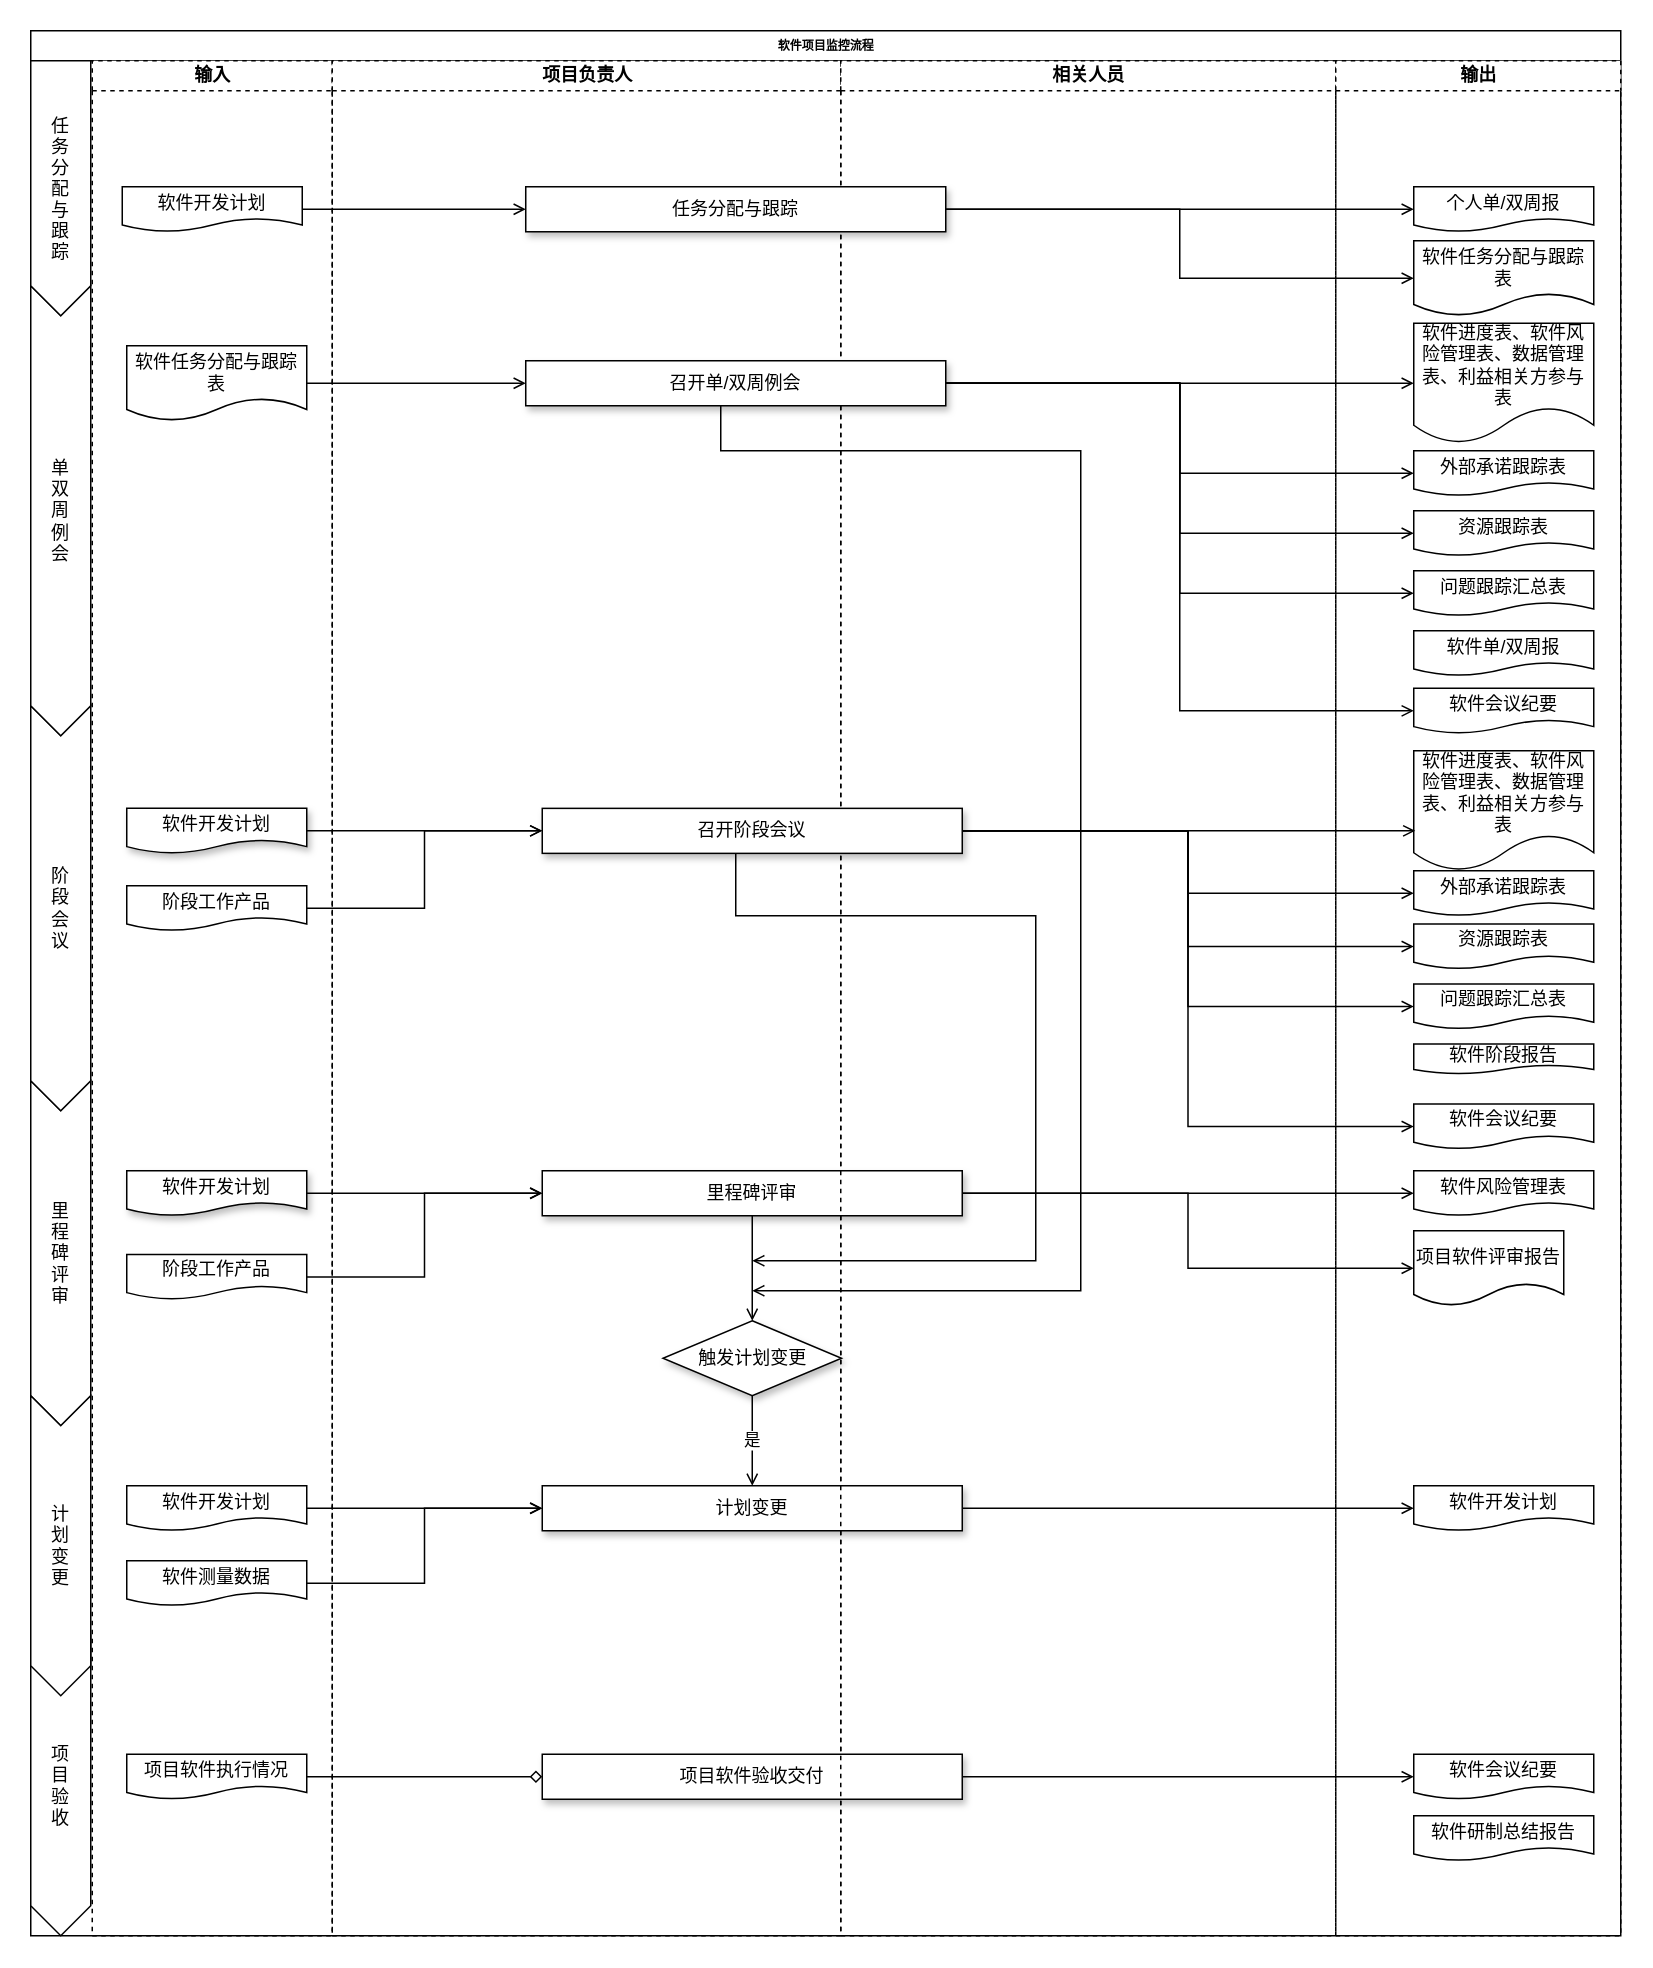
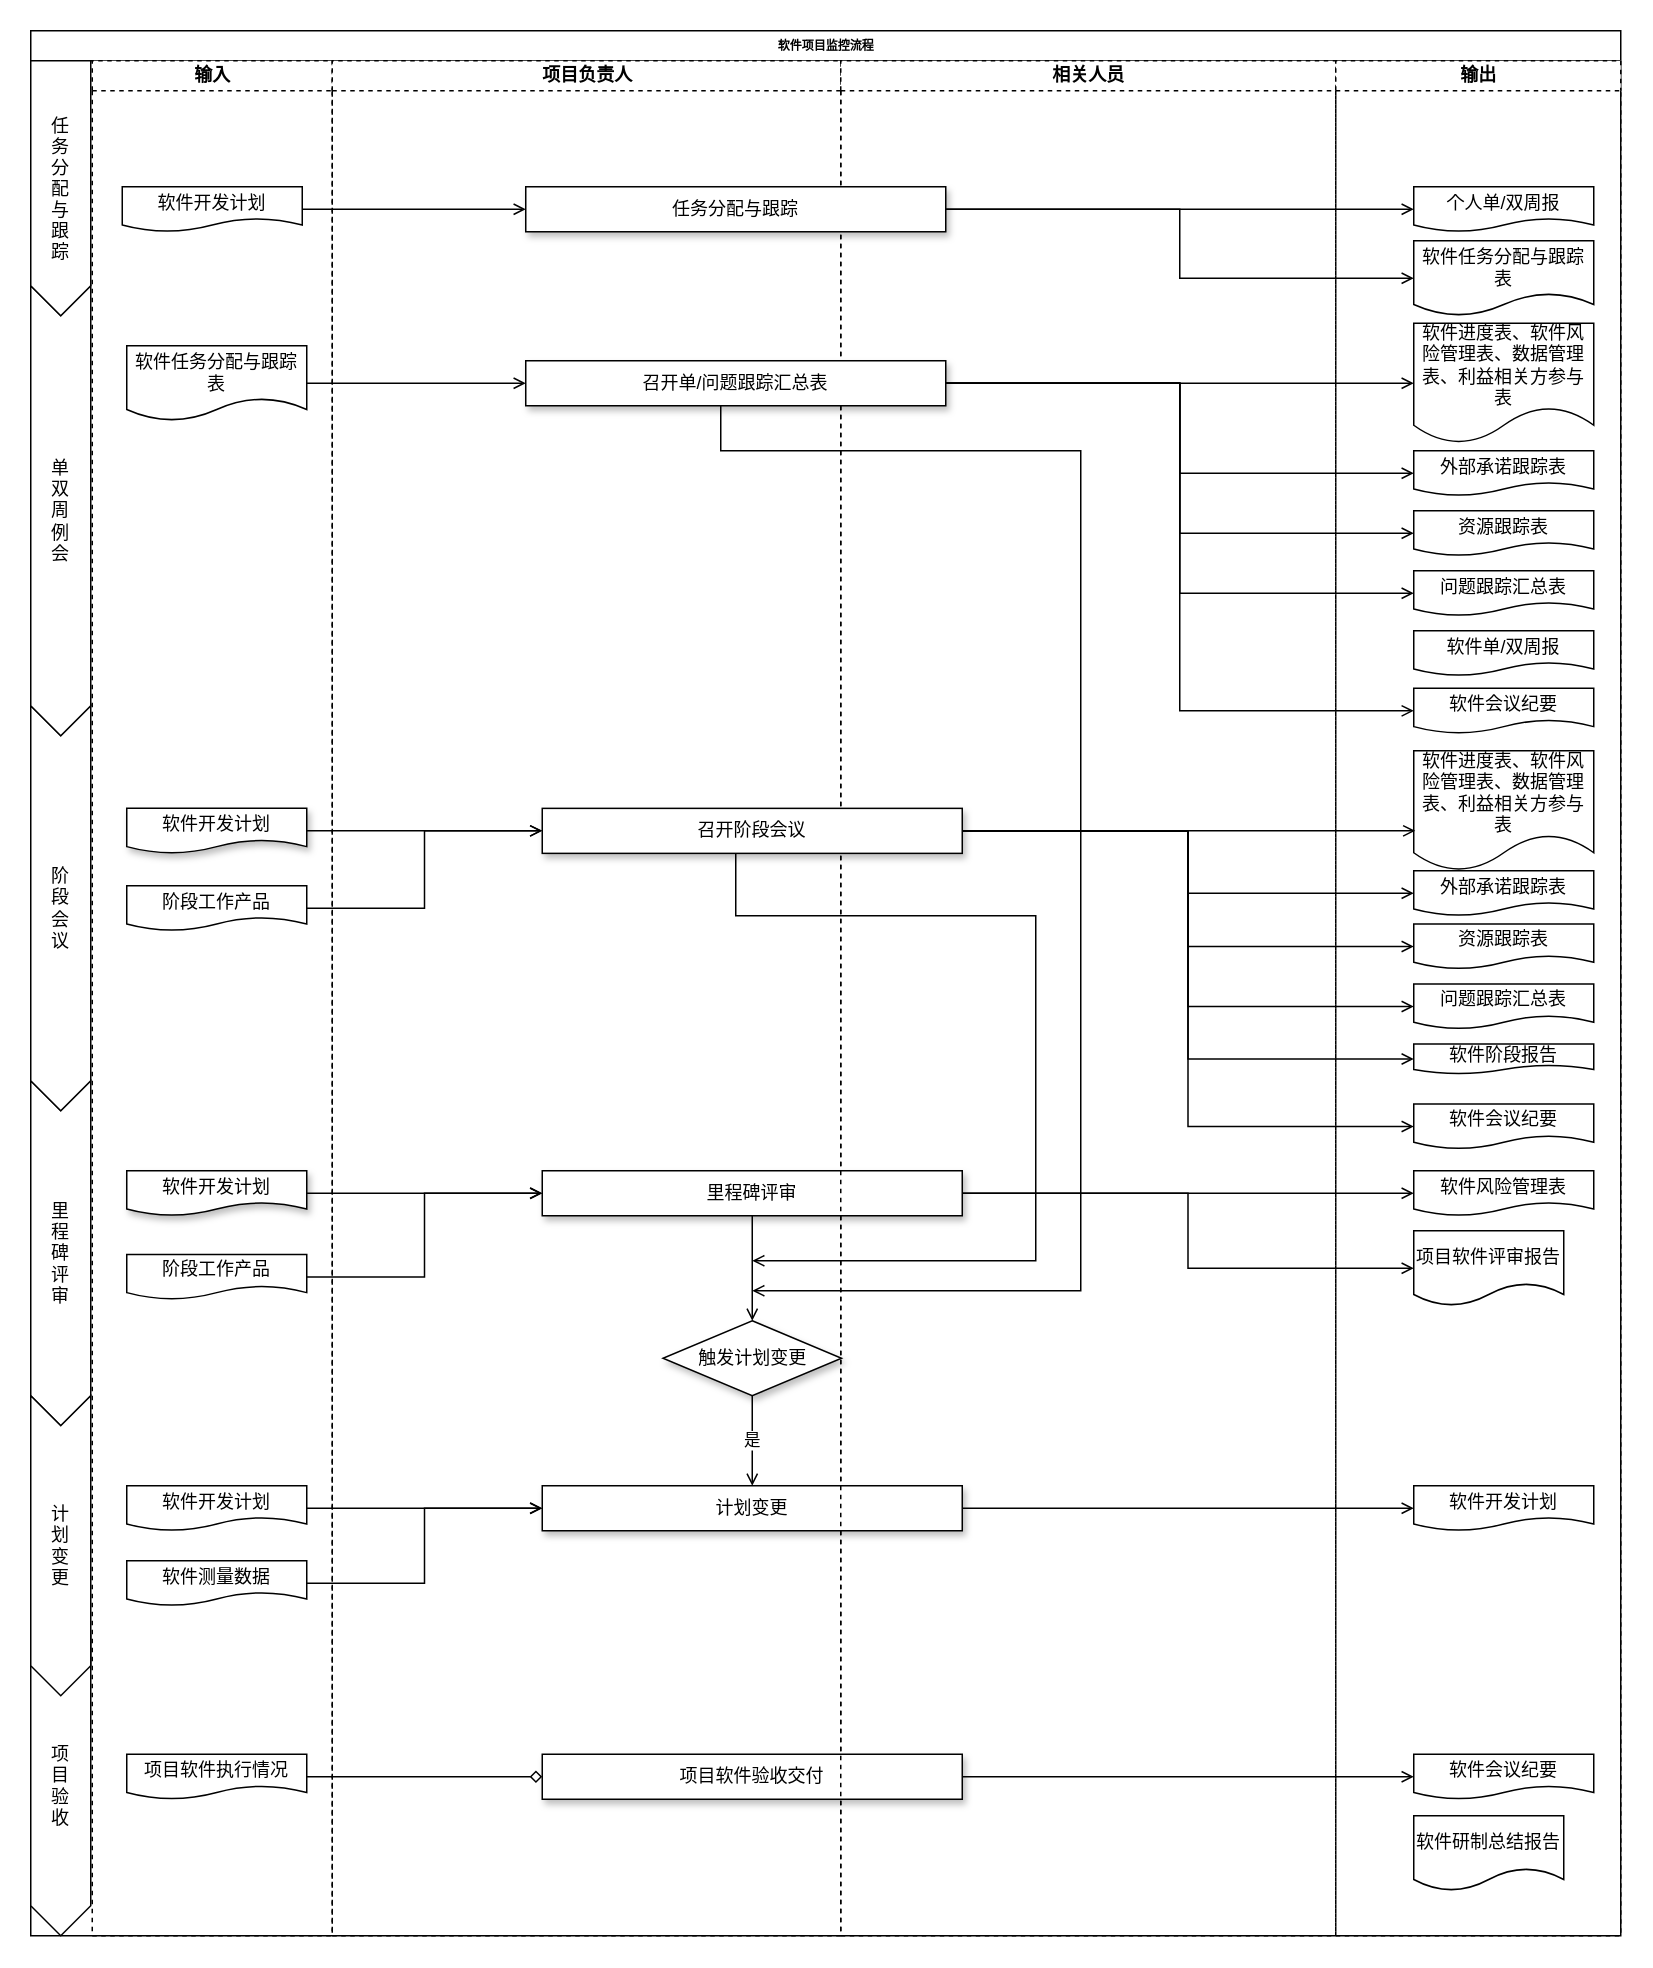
node "召开单/双周例会": label "召开单/双周例会" -> "召开单/问题跟踪汇总表"
edge "召开阶段会议" -> "软件阶段报告": added
node "软件研制总结报告": size 180x45 -> 150x75
